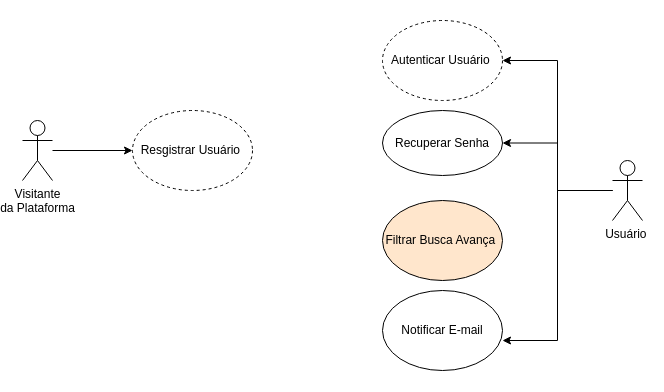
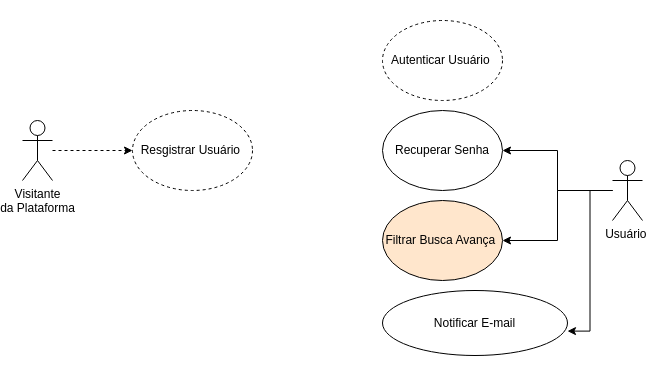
edge "Usuário" -> "Autenticar Usuário": removed
node "Recuperar Senha": size 120x65 -> 120x80
edge "Visitante da Plataforma" -> "Resgistrar Usuário": style solid -> dashed
edge "Usuário" -> "Filtrar Busca Avança": added
node "Notificar E-mail": size 120x80 -> 185x65
